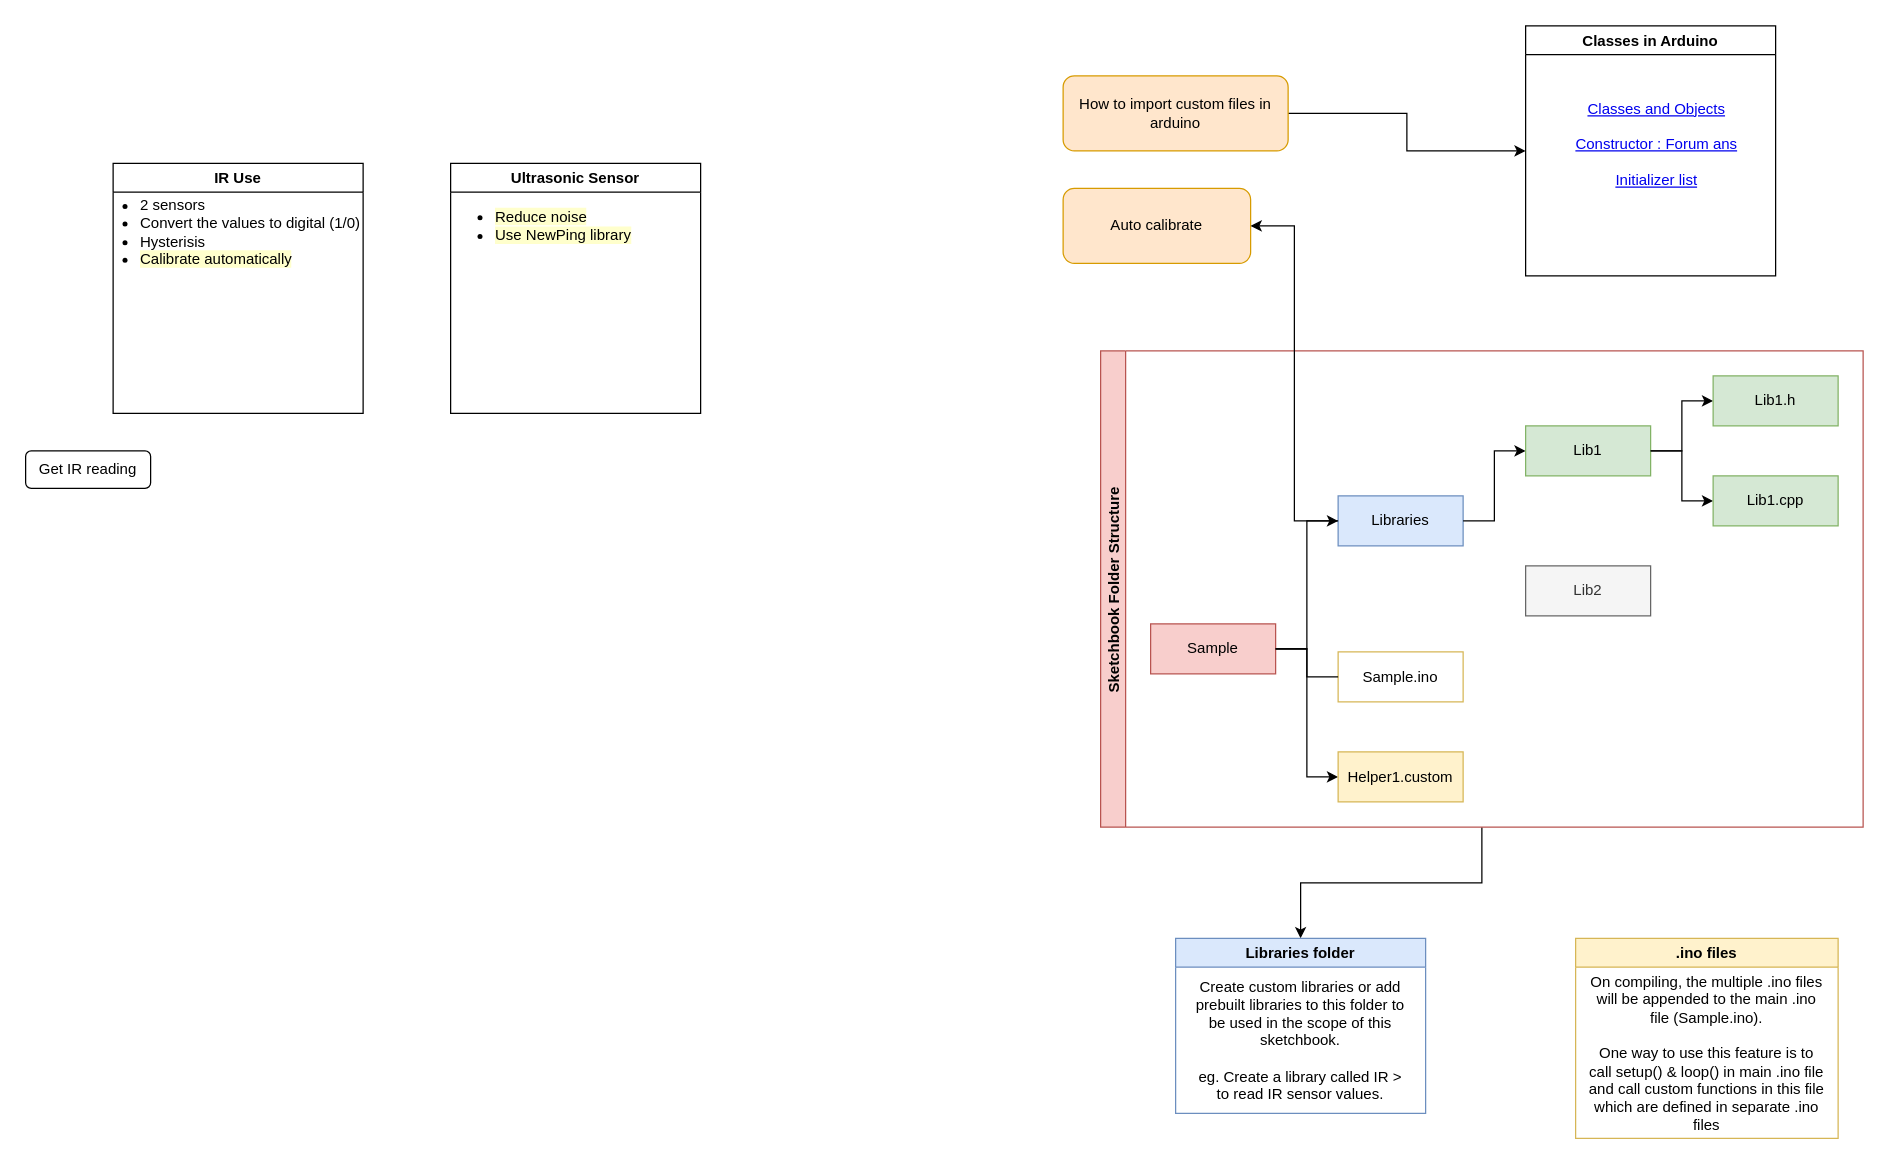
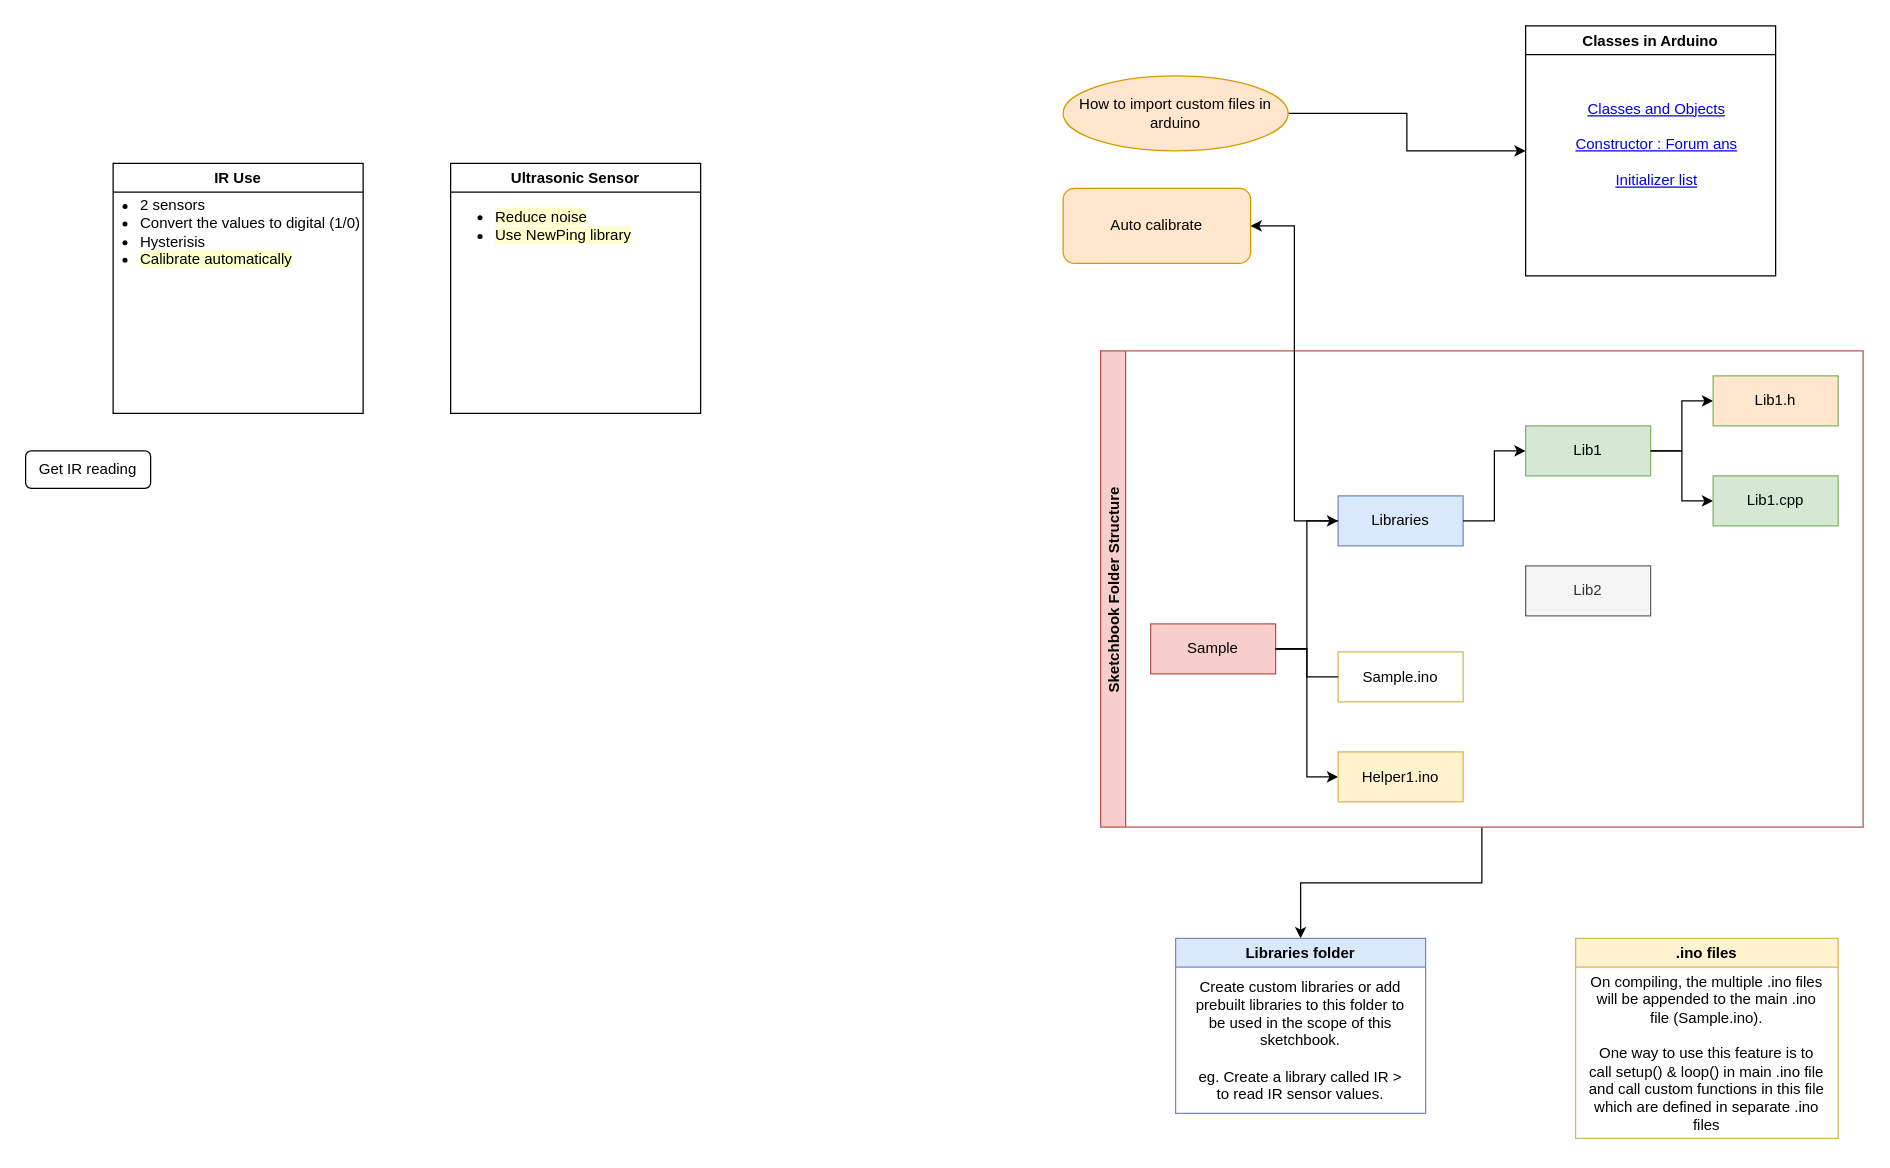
node "How to import custom files in arduino": shape rounded rectangle -> ellipse
node "Lib1.h": fillcolor #d5e8d4 -> #ffe6cc
node "Helper1.custom": label "Helper1.custom" -> "Helper1.ino"
